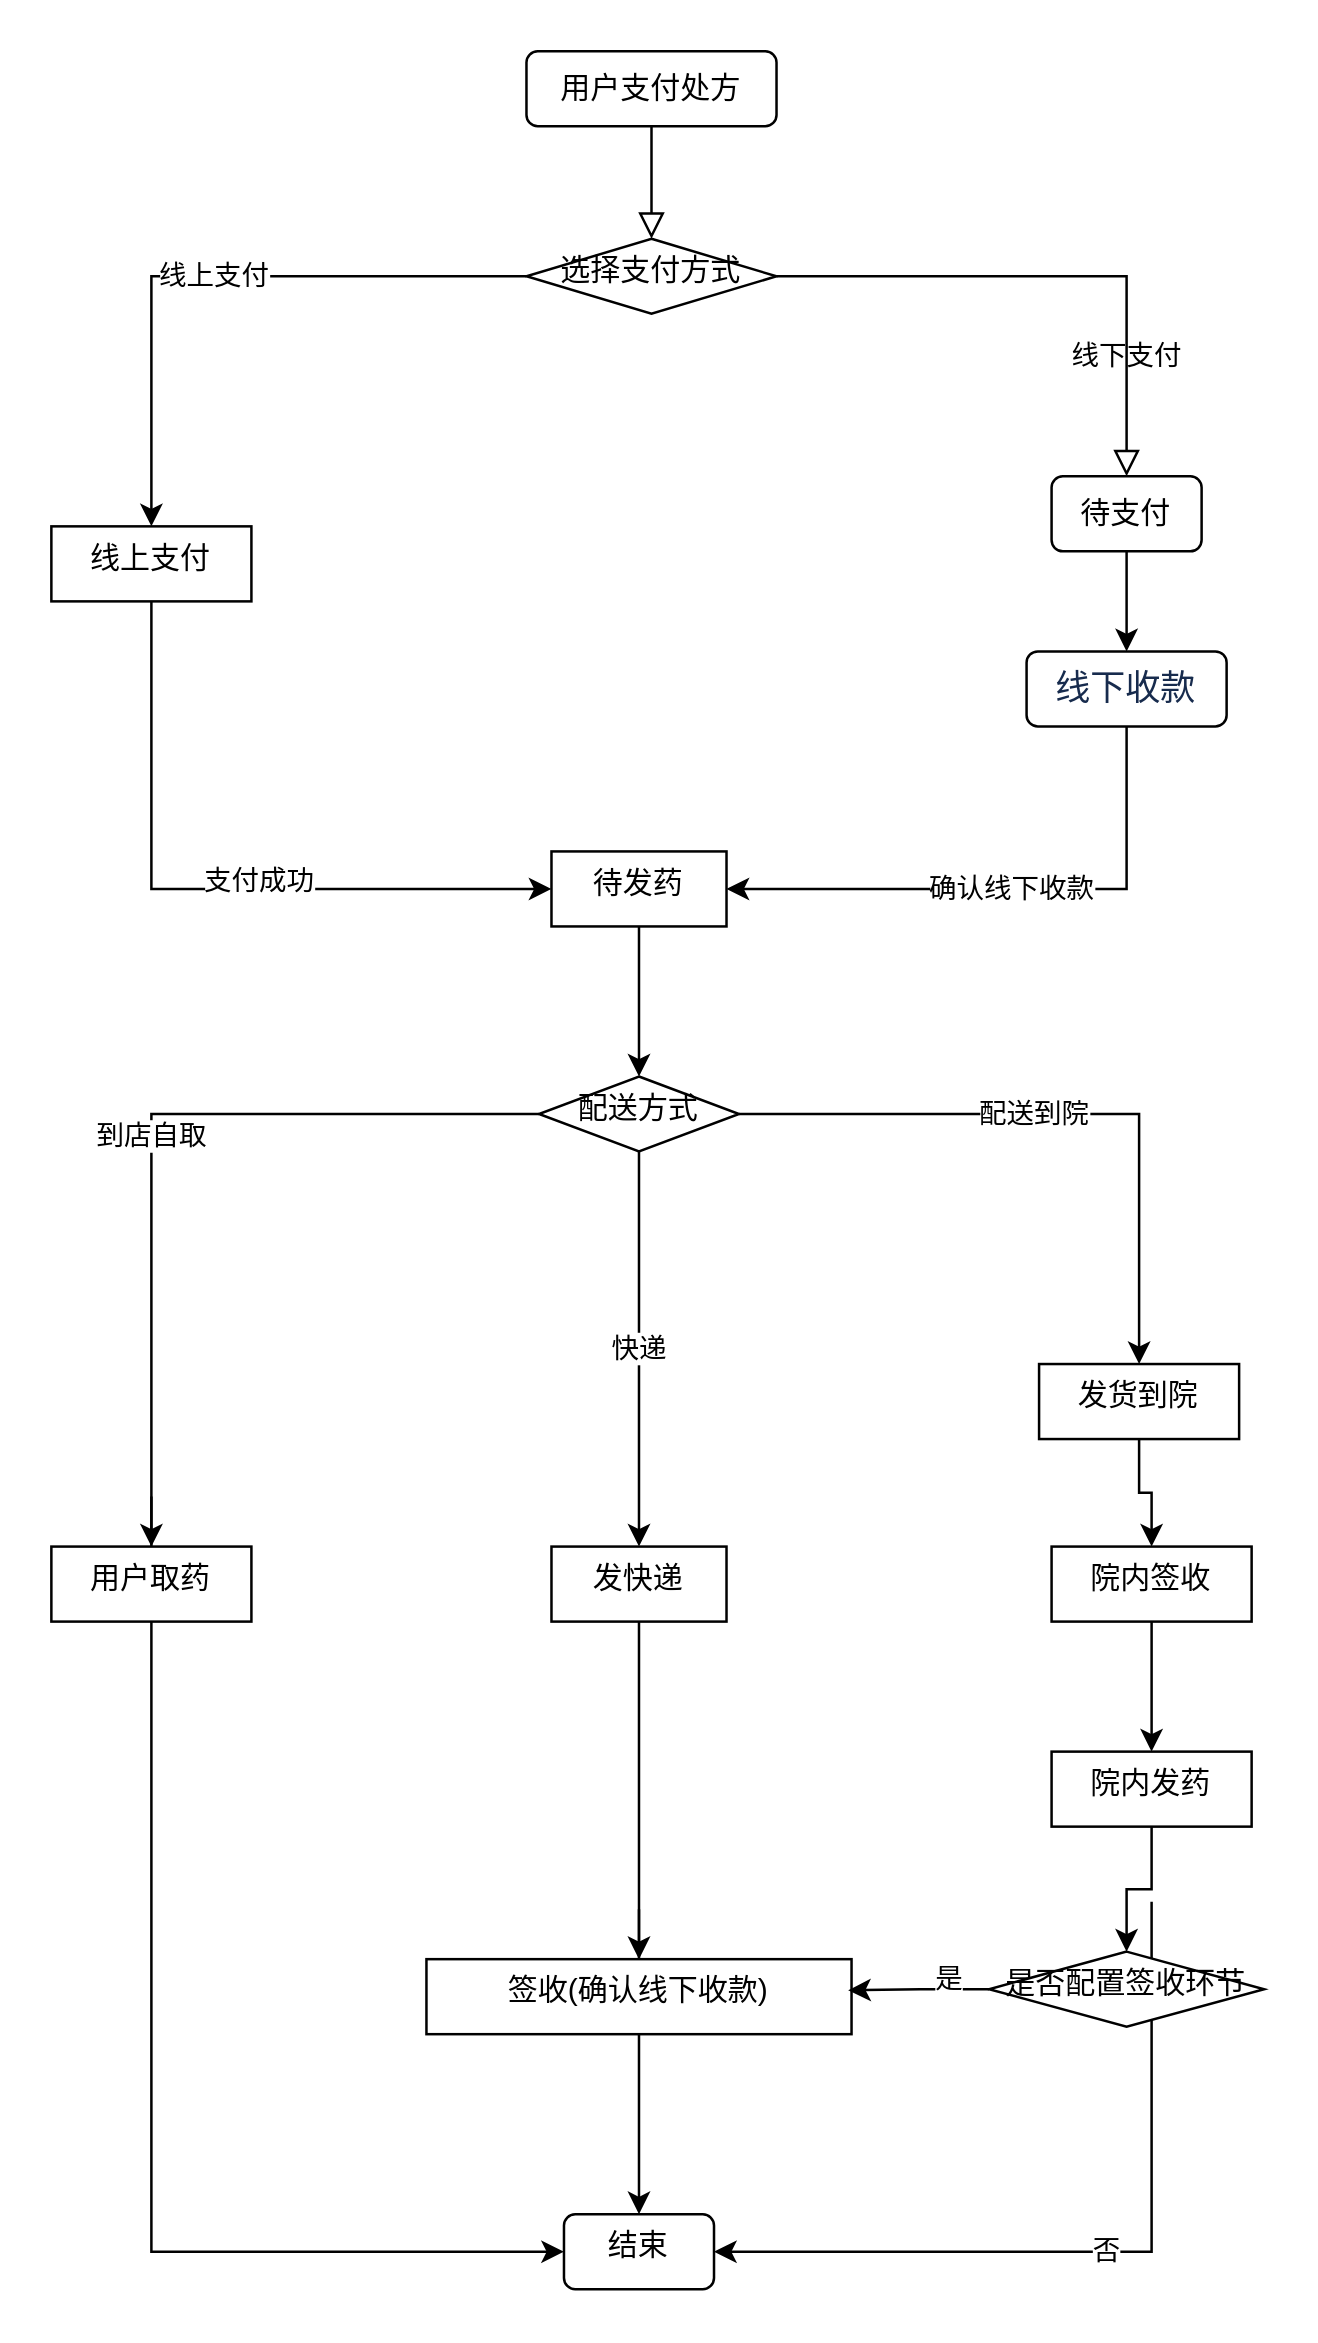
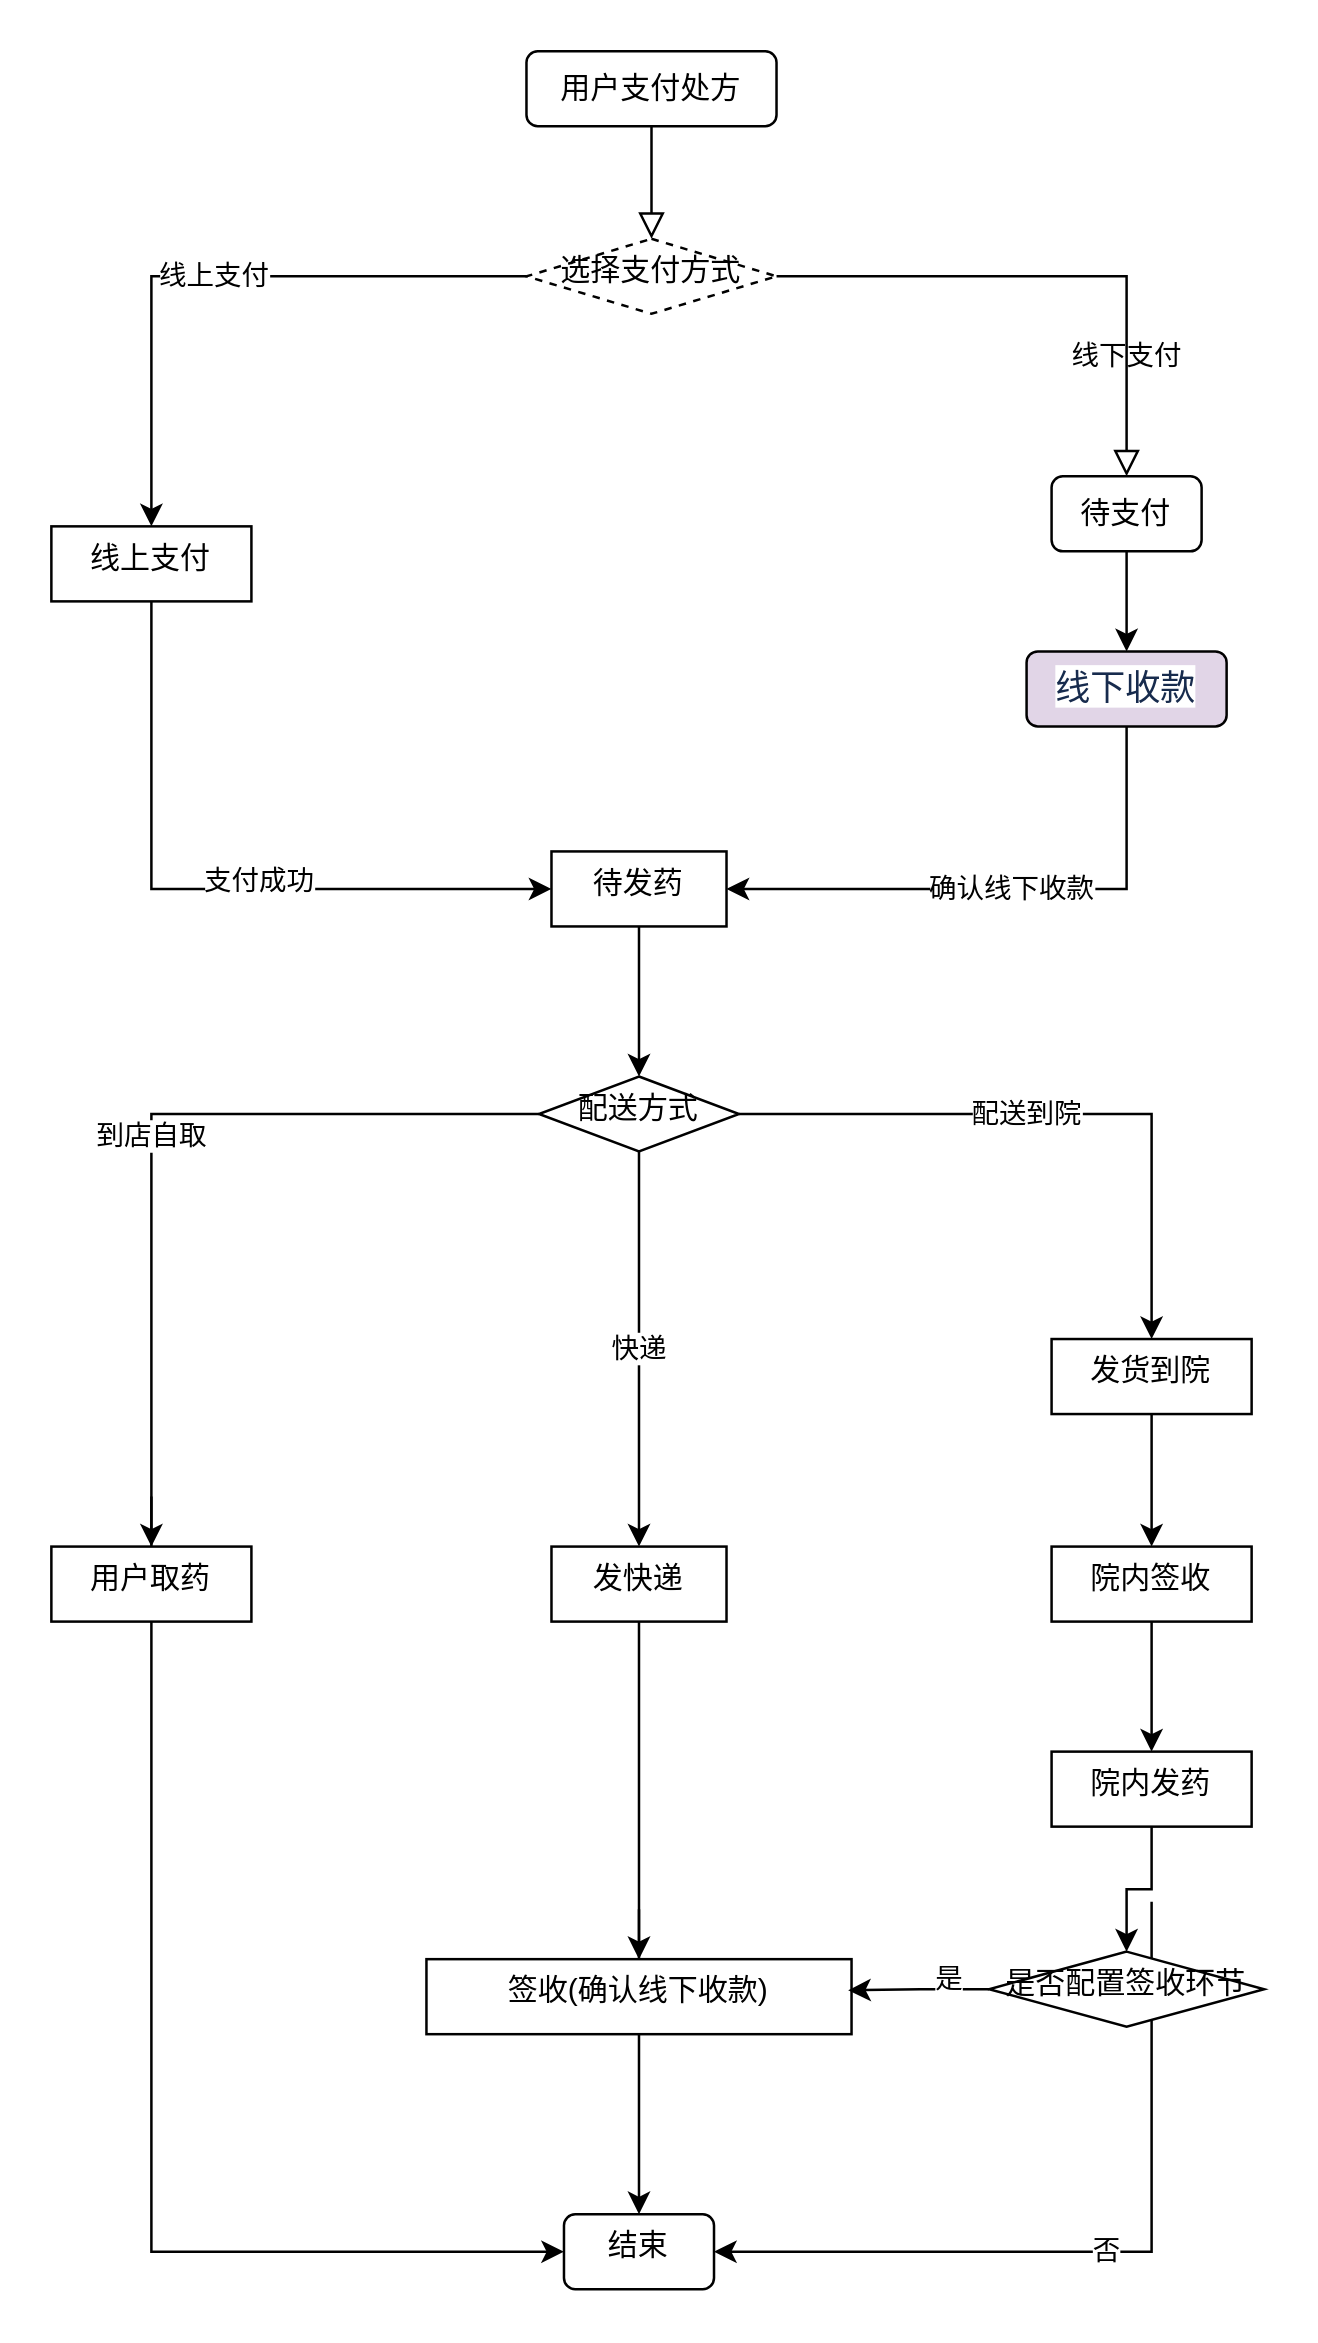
node "选择支付方式": style solid -> dashed
node "线下收款": fillcolor #ffffff -> #e1d5e7
node "发货到院": moved (1139, 1401) -> (1151, 1376)
